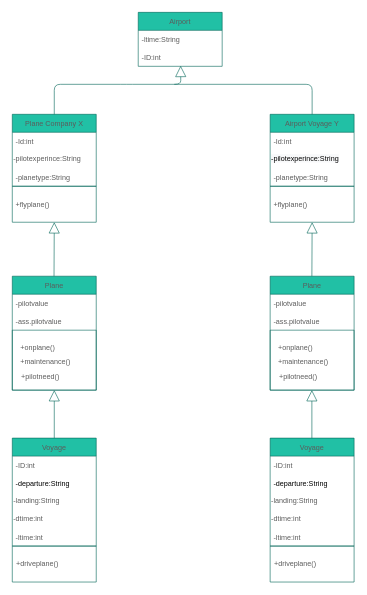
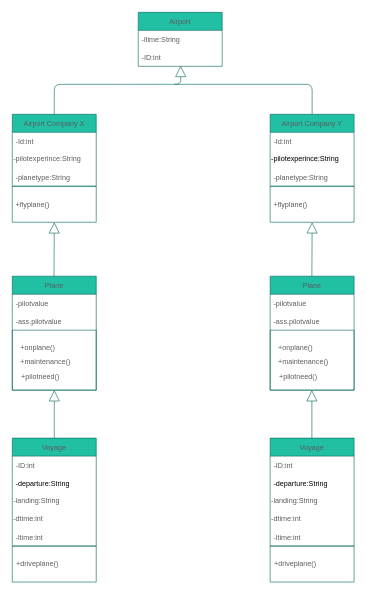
node "Plane Company X": label "Plane Company X" -> "Airport Company X"
node "Airport Voyage Y": label "Airport Voyage Y" -> "Airport Company Y"
